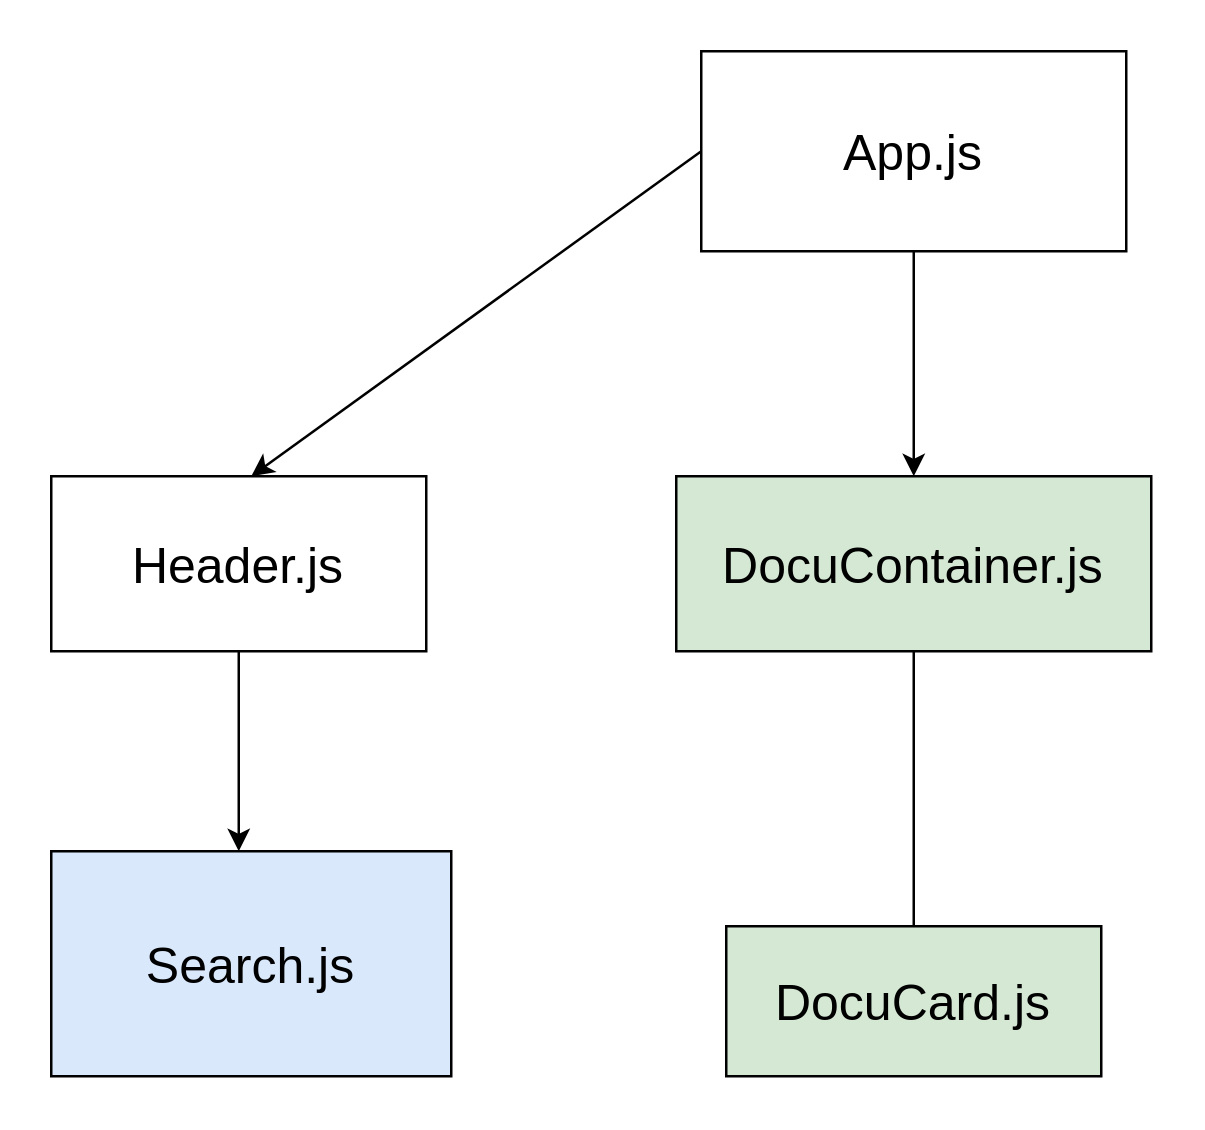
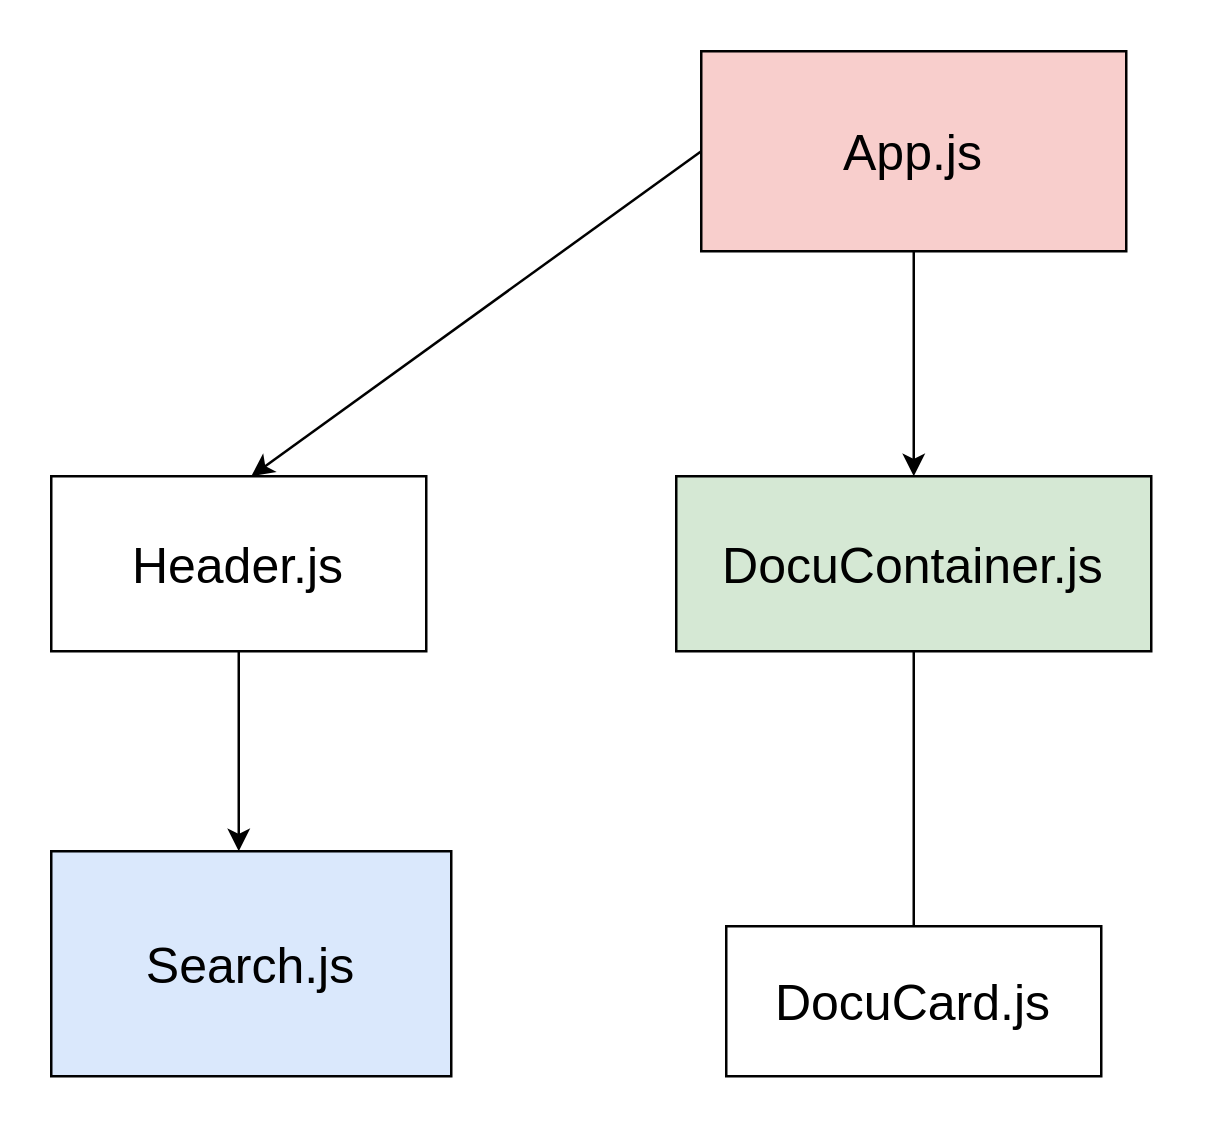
node "App.js": fillcolor #ffffff -> #f8cecc
node "DocuCard.js": fillcolor #d5e8d4 -> #ffffff
